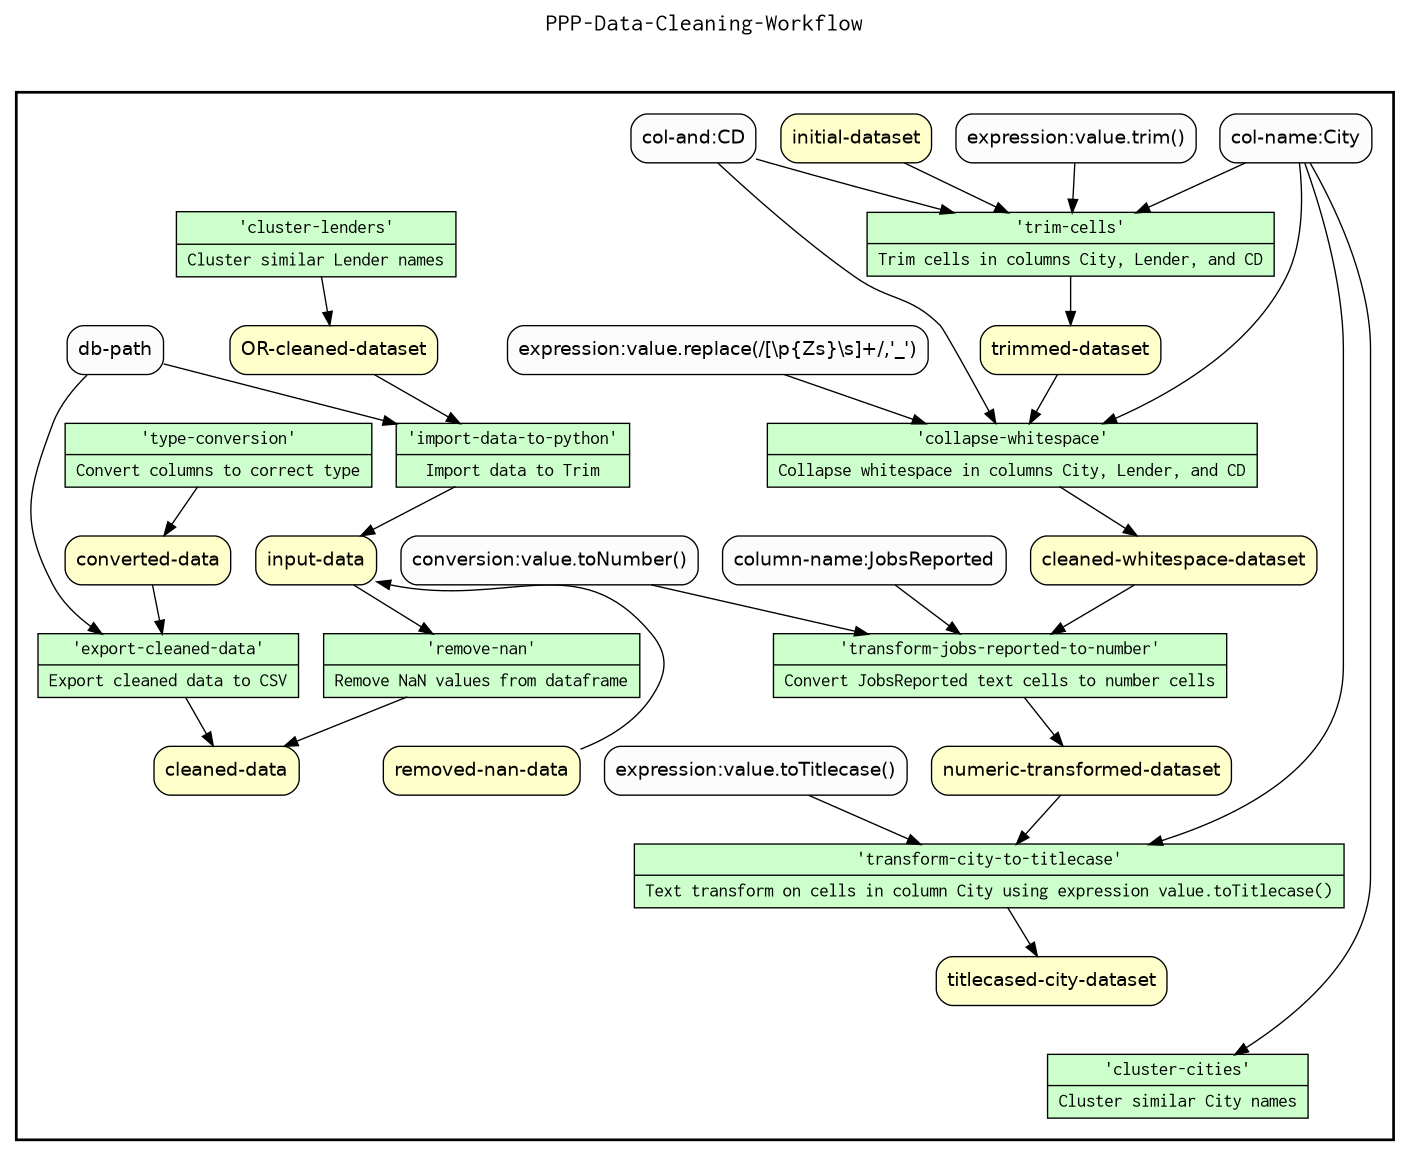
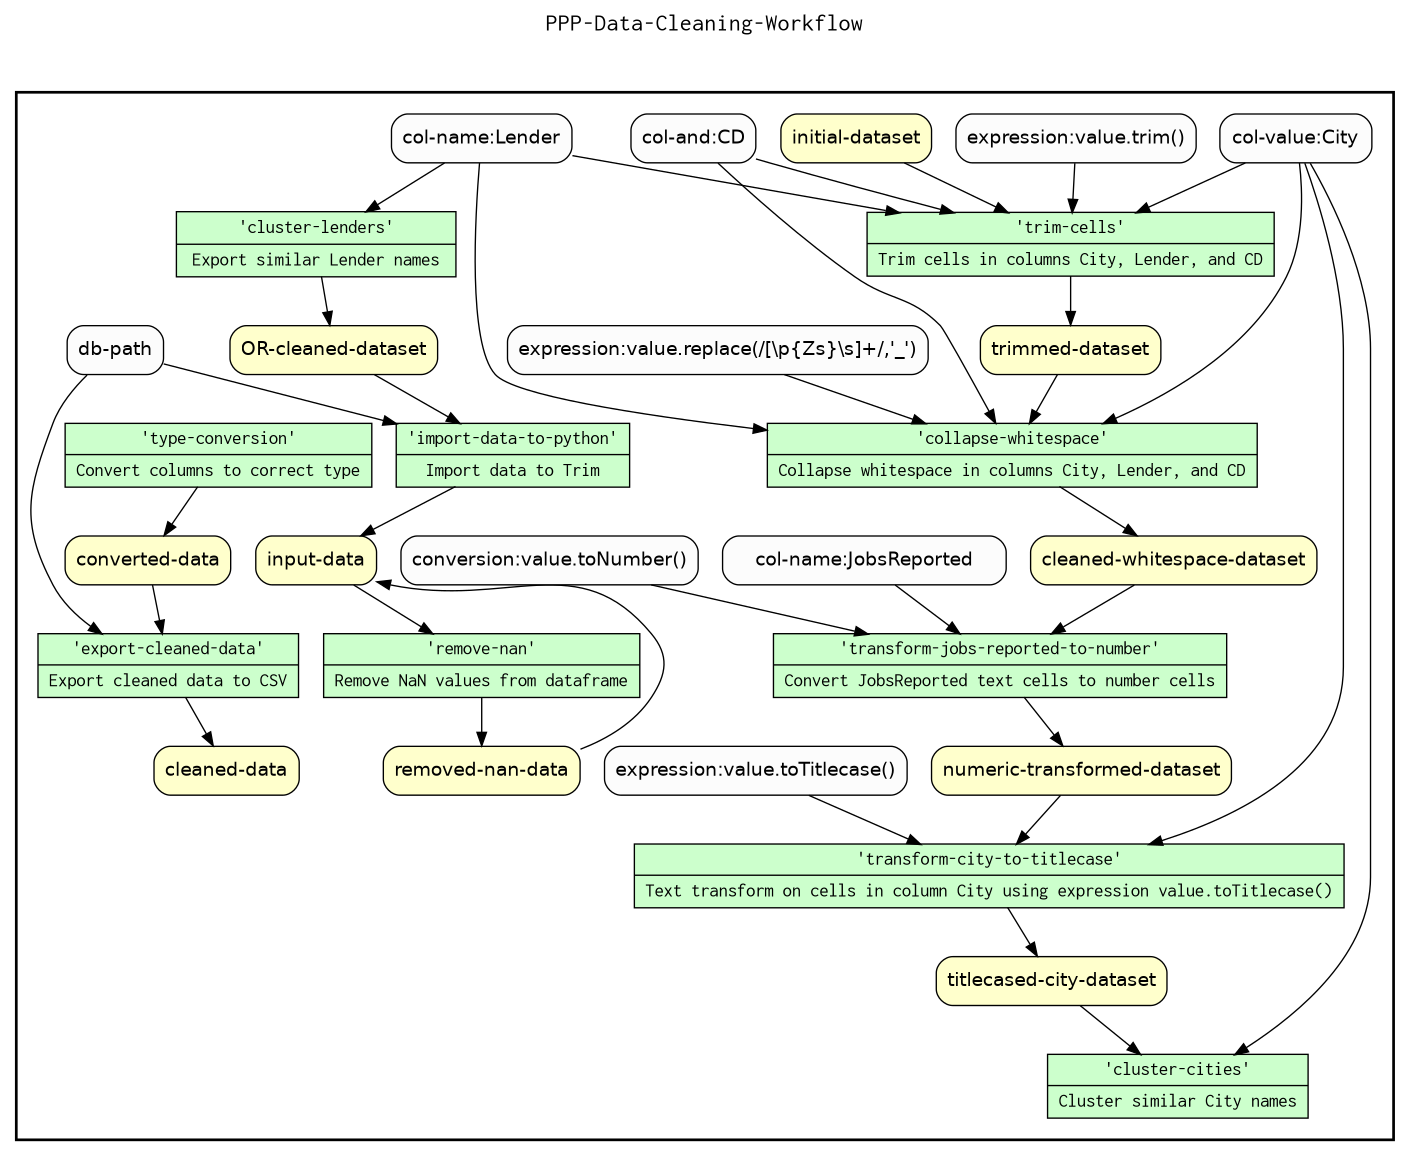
node "col-name:Lender": added
node "col-name:City": label "col-name:City" -> "col-value:City"
node "'cluster-lenders'": text "Cluster similar Lender names" -> "Export similar Lender names"
node "column-name:JobsReported": label "column-name:JobsReported" -> "col-name:JobsReported"
edge "'remove-nan'" -> "cleaned-data": now "'remove-nan'" -> "removed-nan-data"
edge "titlecased-city-dataset" -> "'cluster-cities'": added
